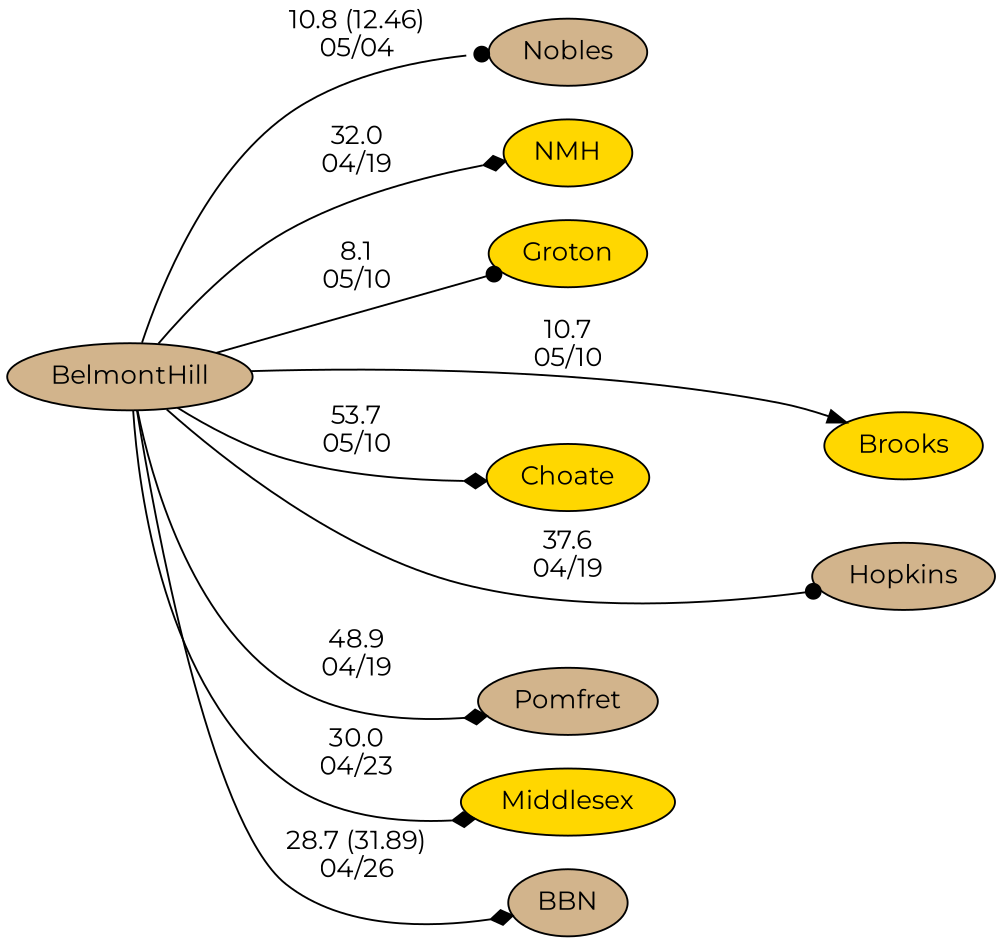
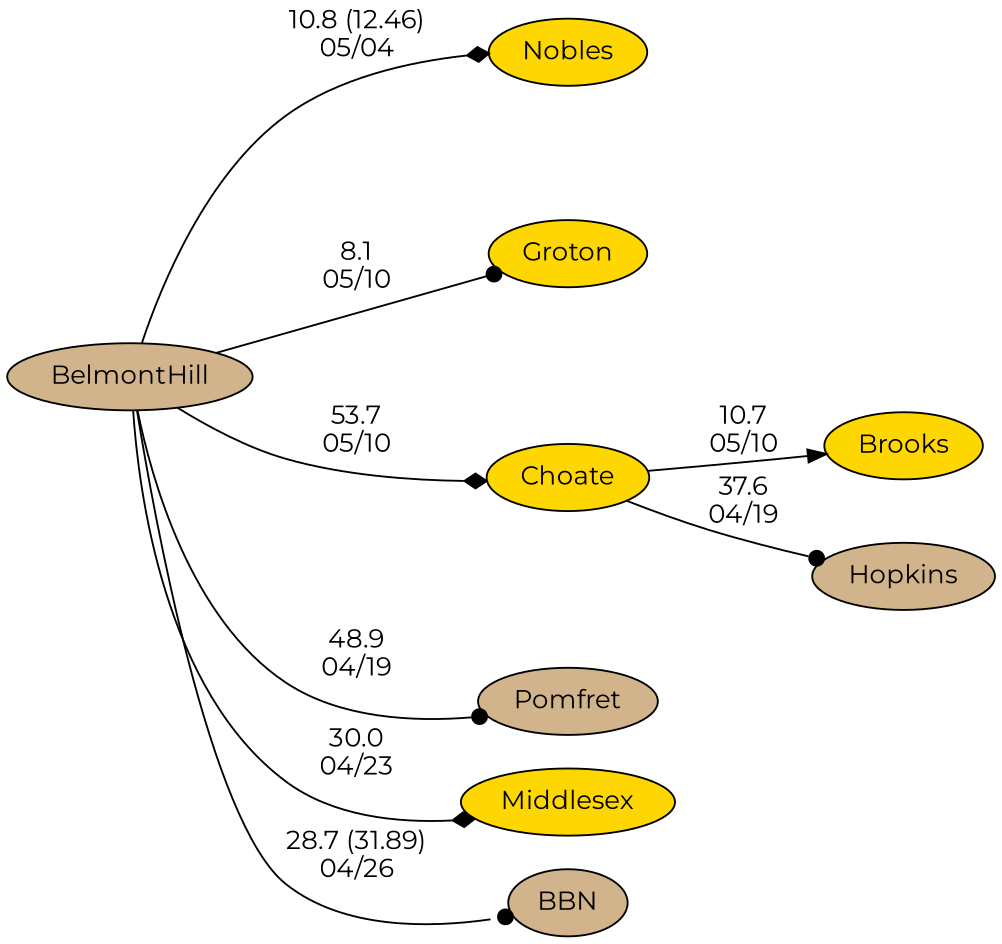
node "Nobles": fillcolor tan -> gold
edge "BelmontHill" -> "Nobles": arrowhead dot -> diamond
node "NMH": removed
edge "BelmontHill" -> "Brooks": now "Choate" -> "Brooks"
edge "BelmontHill" -> "Hopkins": now "Choate" -> "Hopkins"
edge "BelmontHill" -> "Pomfret": arrowhead diamond -> dot
edge "BelmontHill" -> "BBN": arrowhead diamond -> dot
